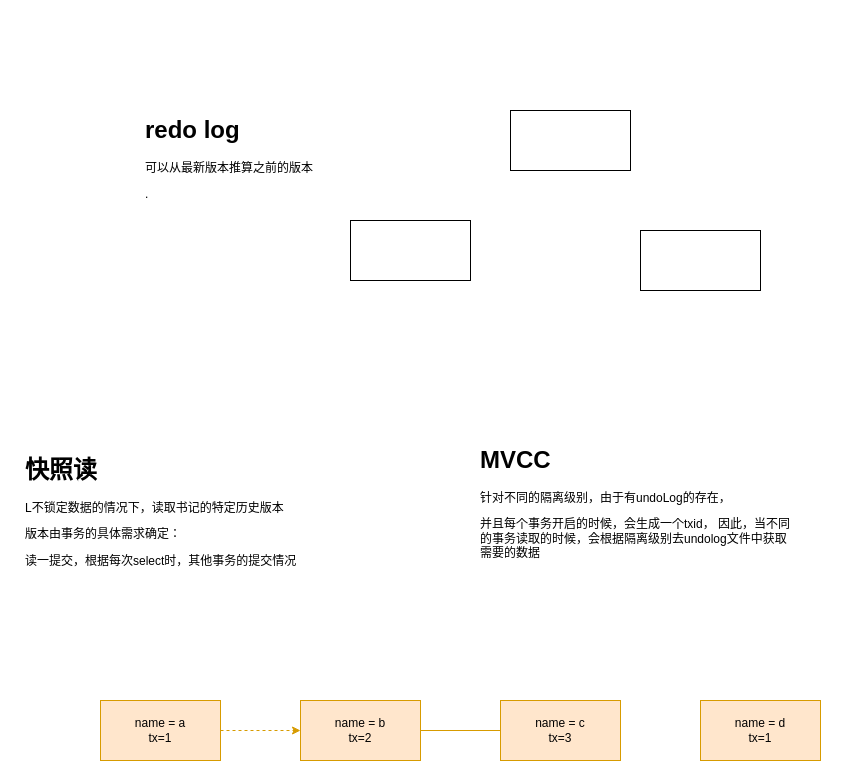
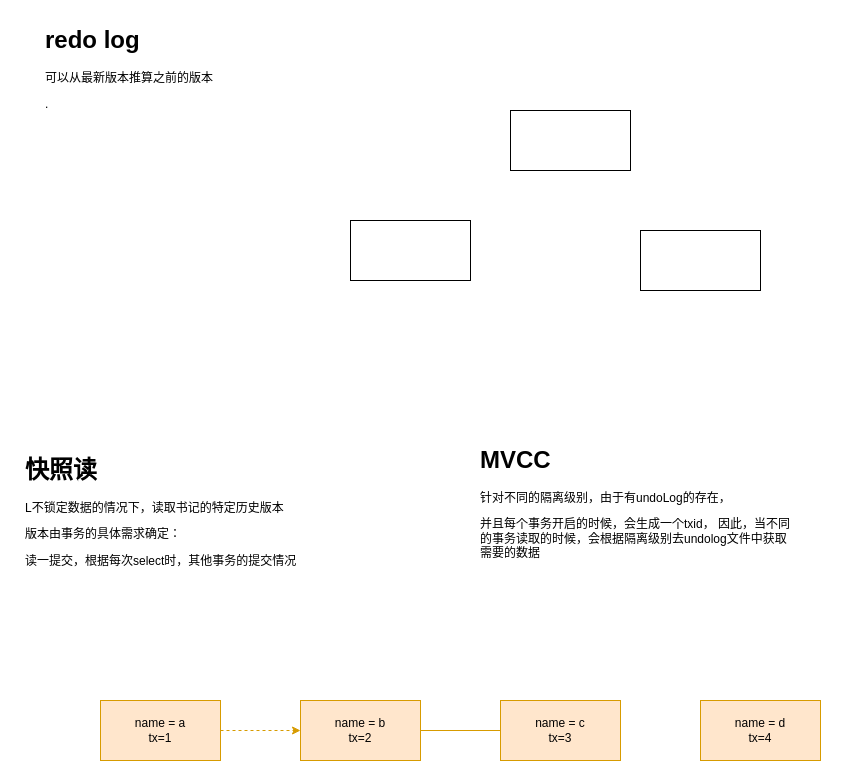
node "redo log 可以从最新版本推算之前的版本 .": moved (236, 171) -> (136, 81)
node "name = d tx=1": label "name = d tx=1" -> "name = d tx=4"
